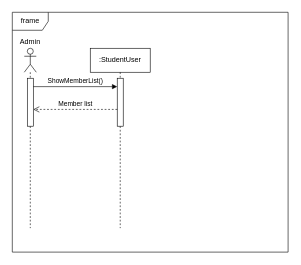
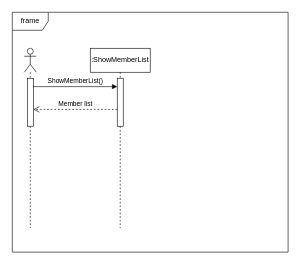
node "Admin": removed
node ":StudentUser": label ":StudentUser" -> ":ShowMemberList"
